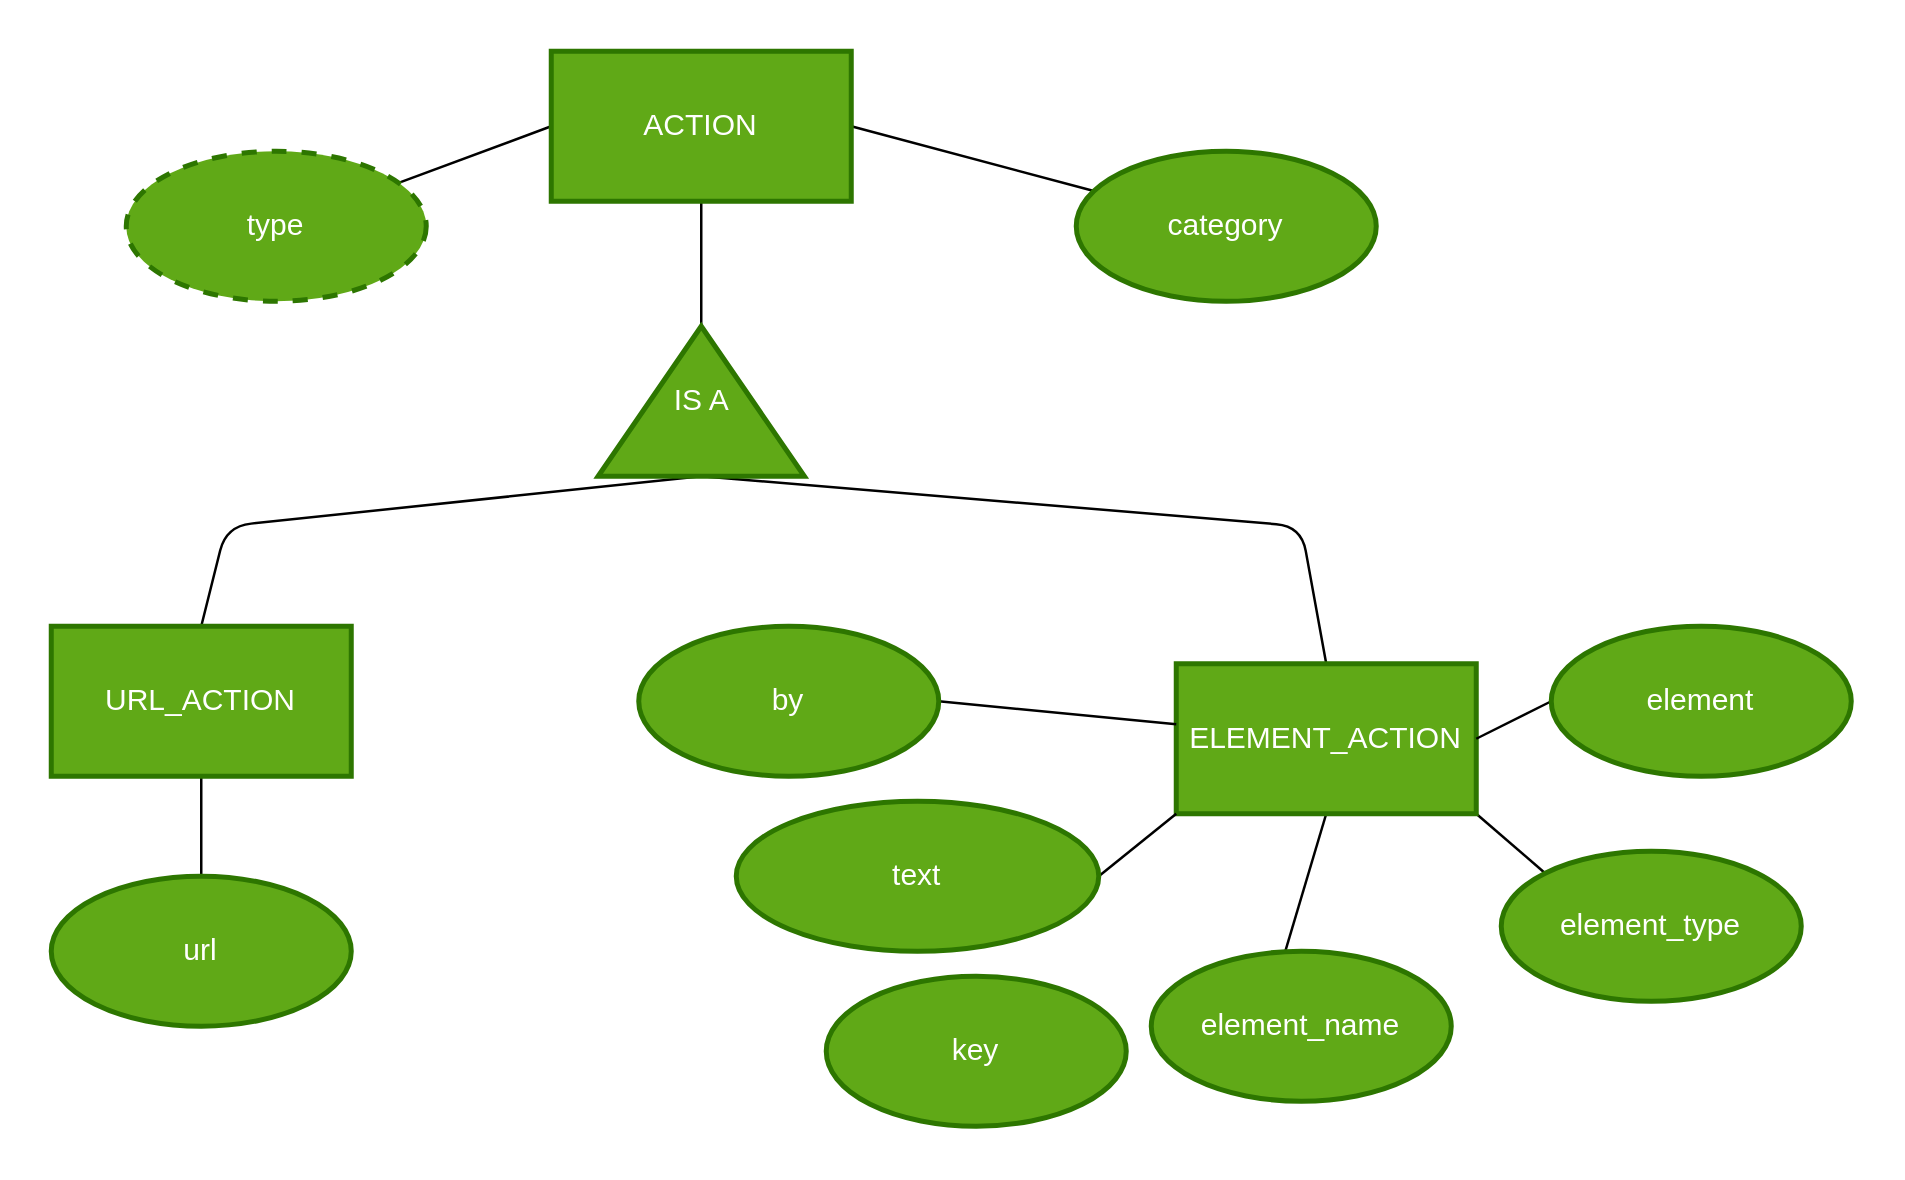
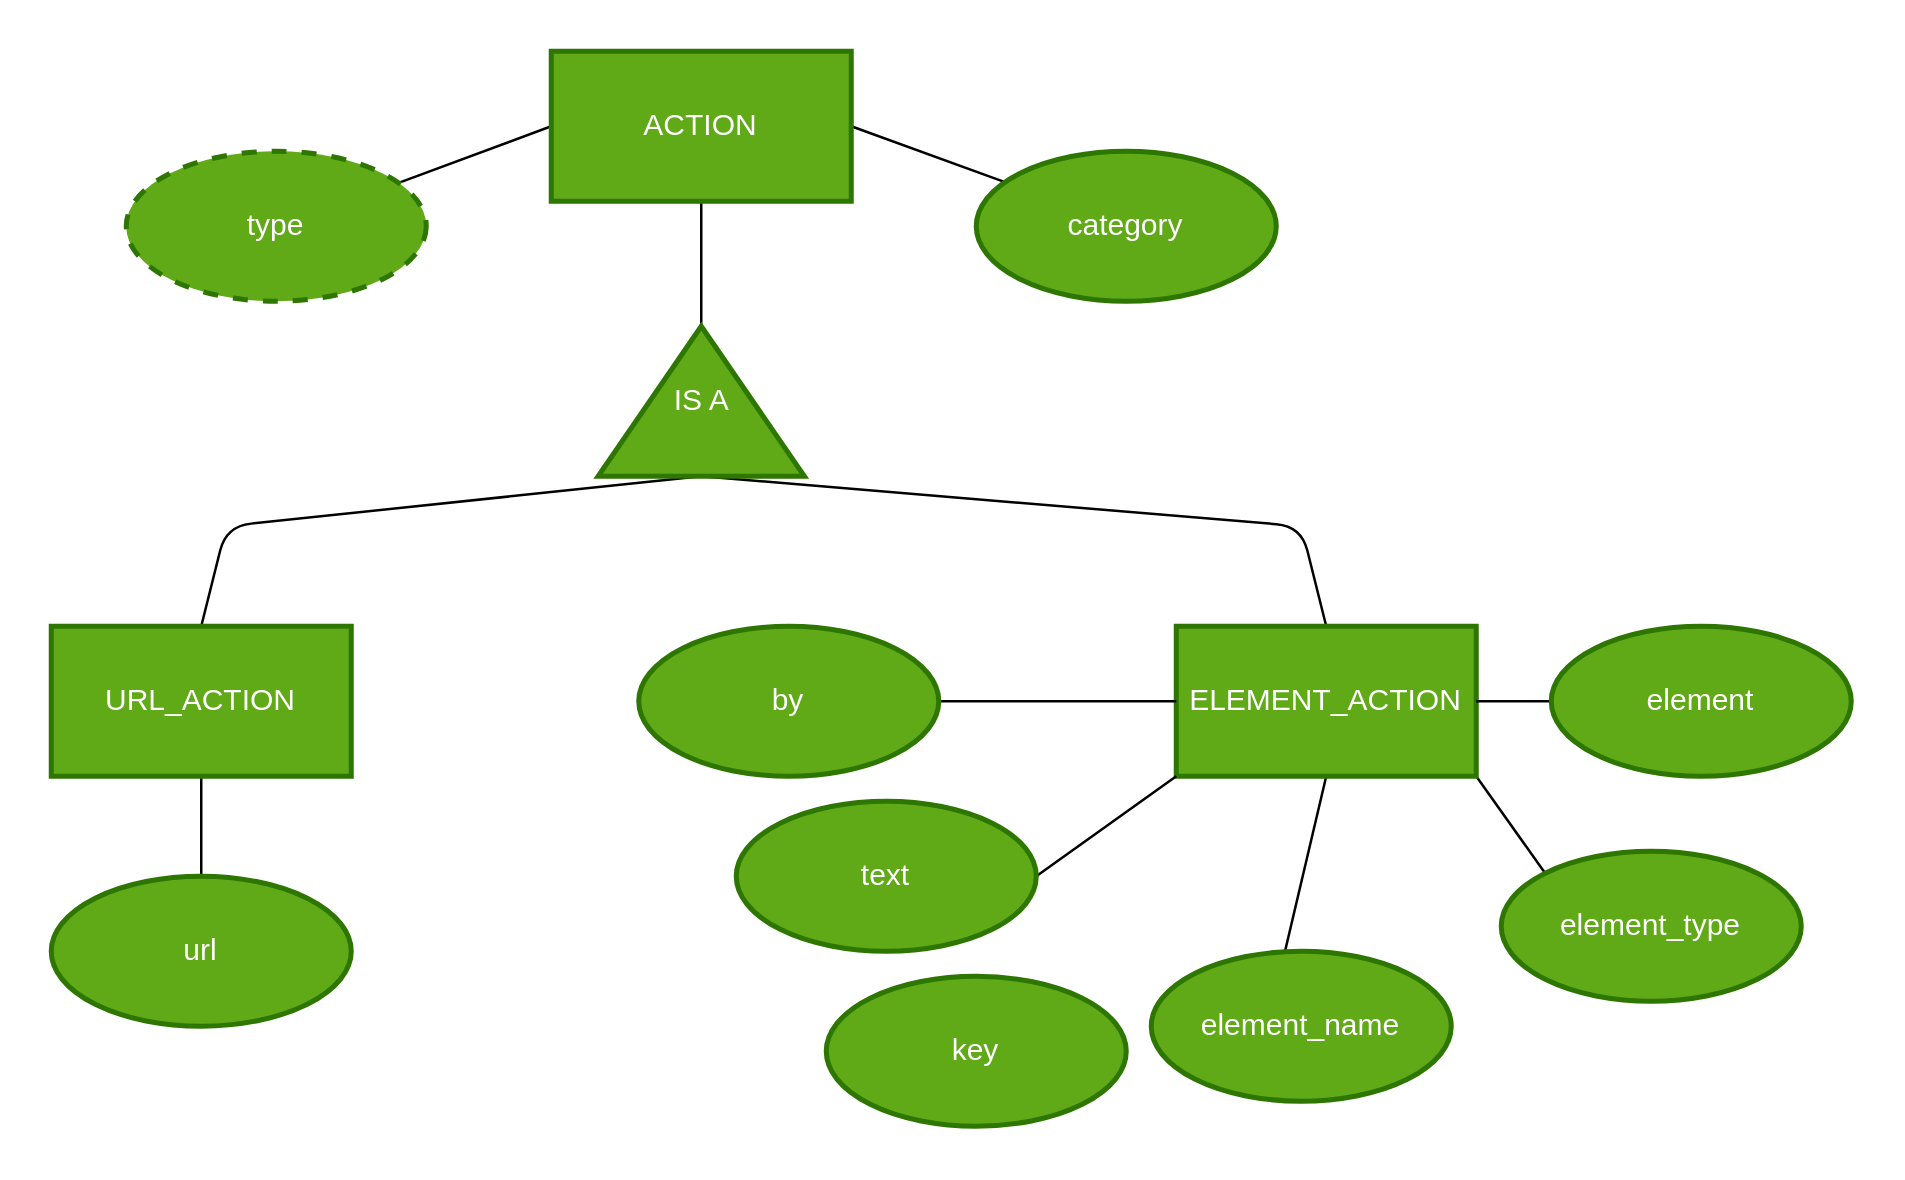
node "category": moved (1226, 226) -> (1126, 226)
node "ELEMENT_ACTION": moved (1326, 739) -> (1326, 701)
node "text": size 363x150 -> 300x150
